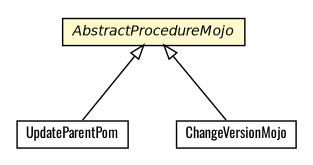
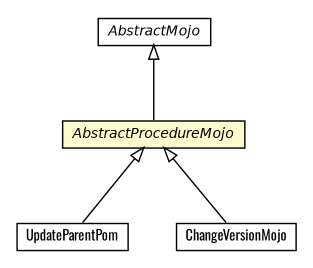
node "AbstractMojo": added
